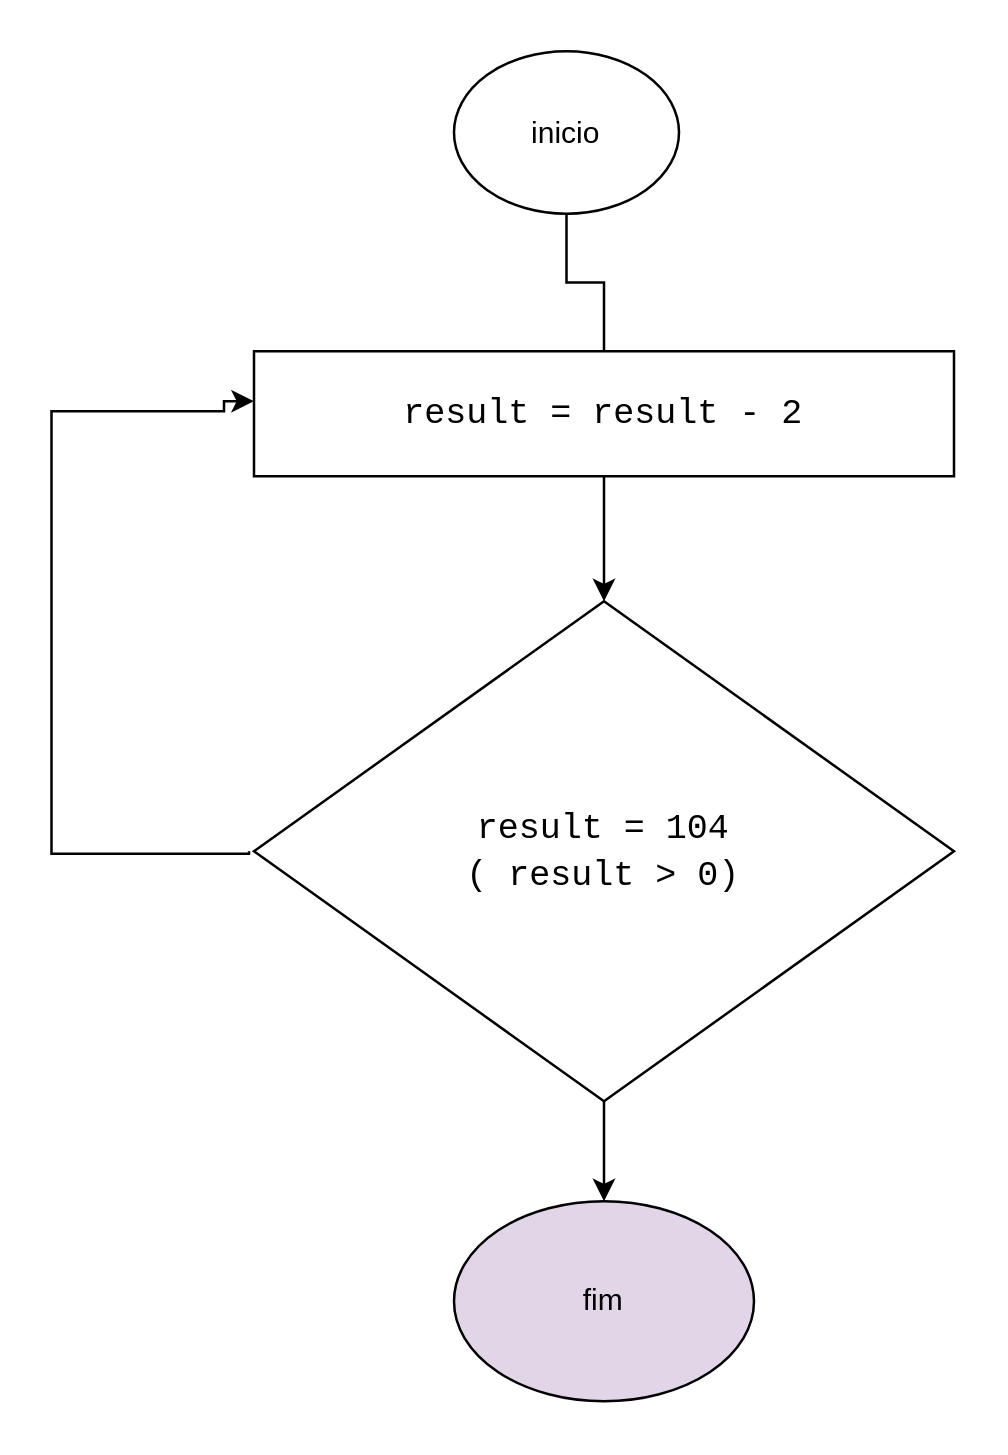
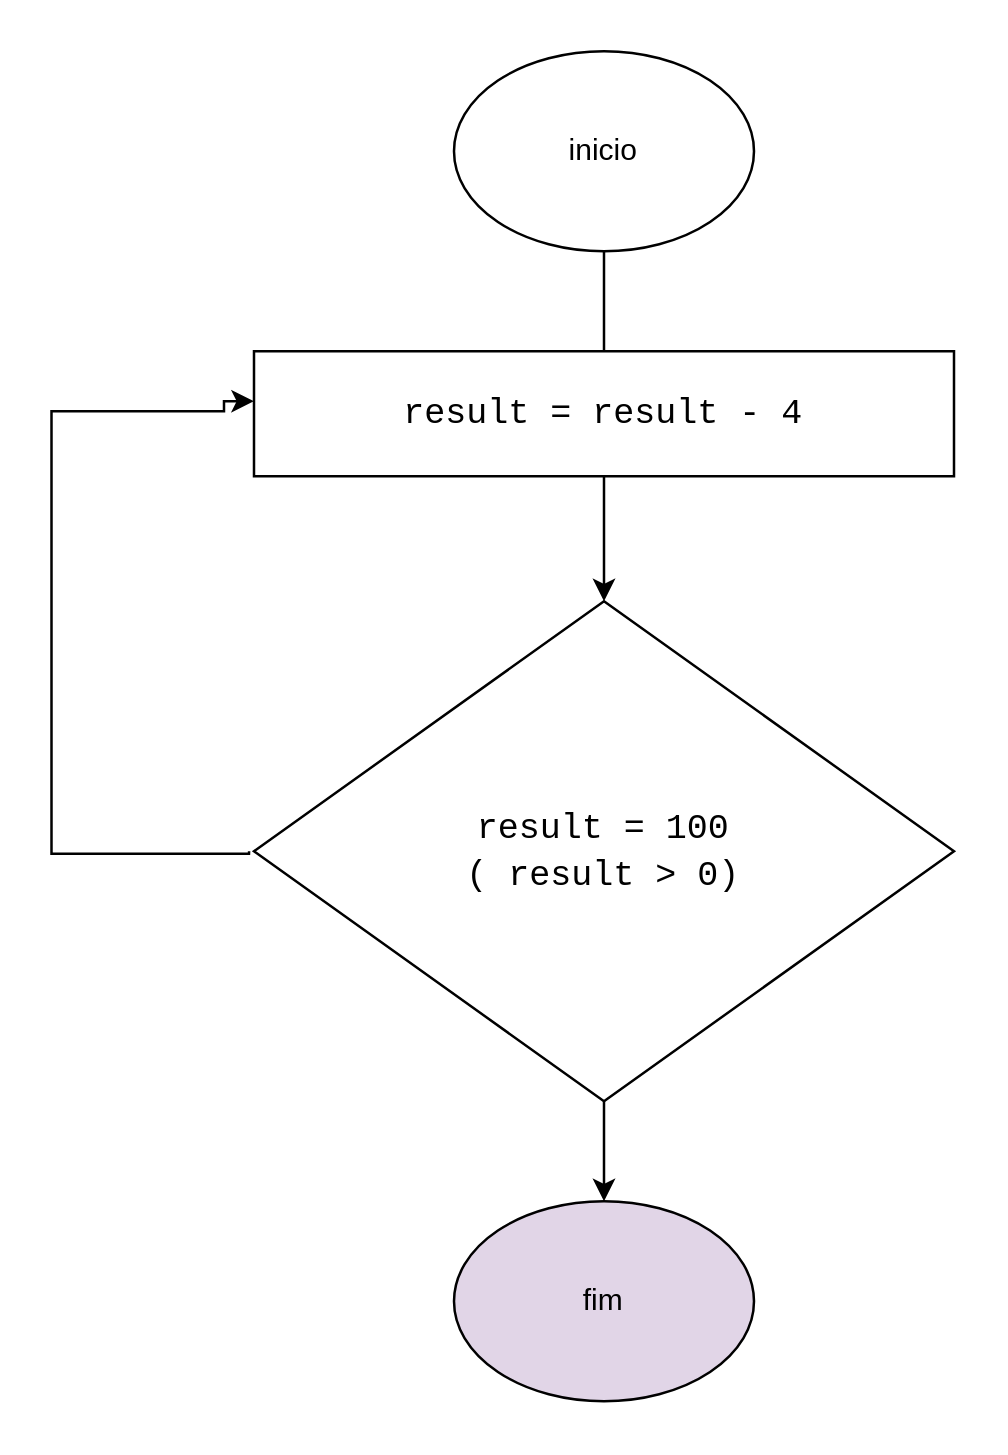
node "inicio": size 225x163 -> 300x200
node "result = result - 2": label "result = result - 2" -> "result = result - 4"
node "result = 104 ( result > 0)": label "result = 104 ( result > 0)" -> "result = 100 ( result > 0)"
